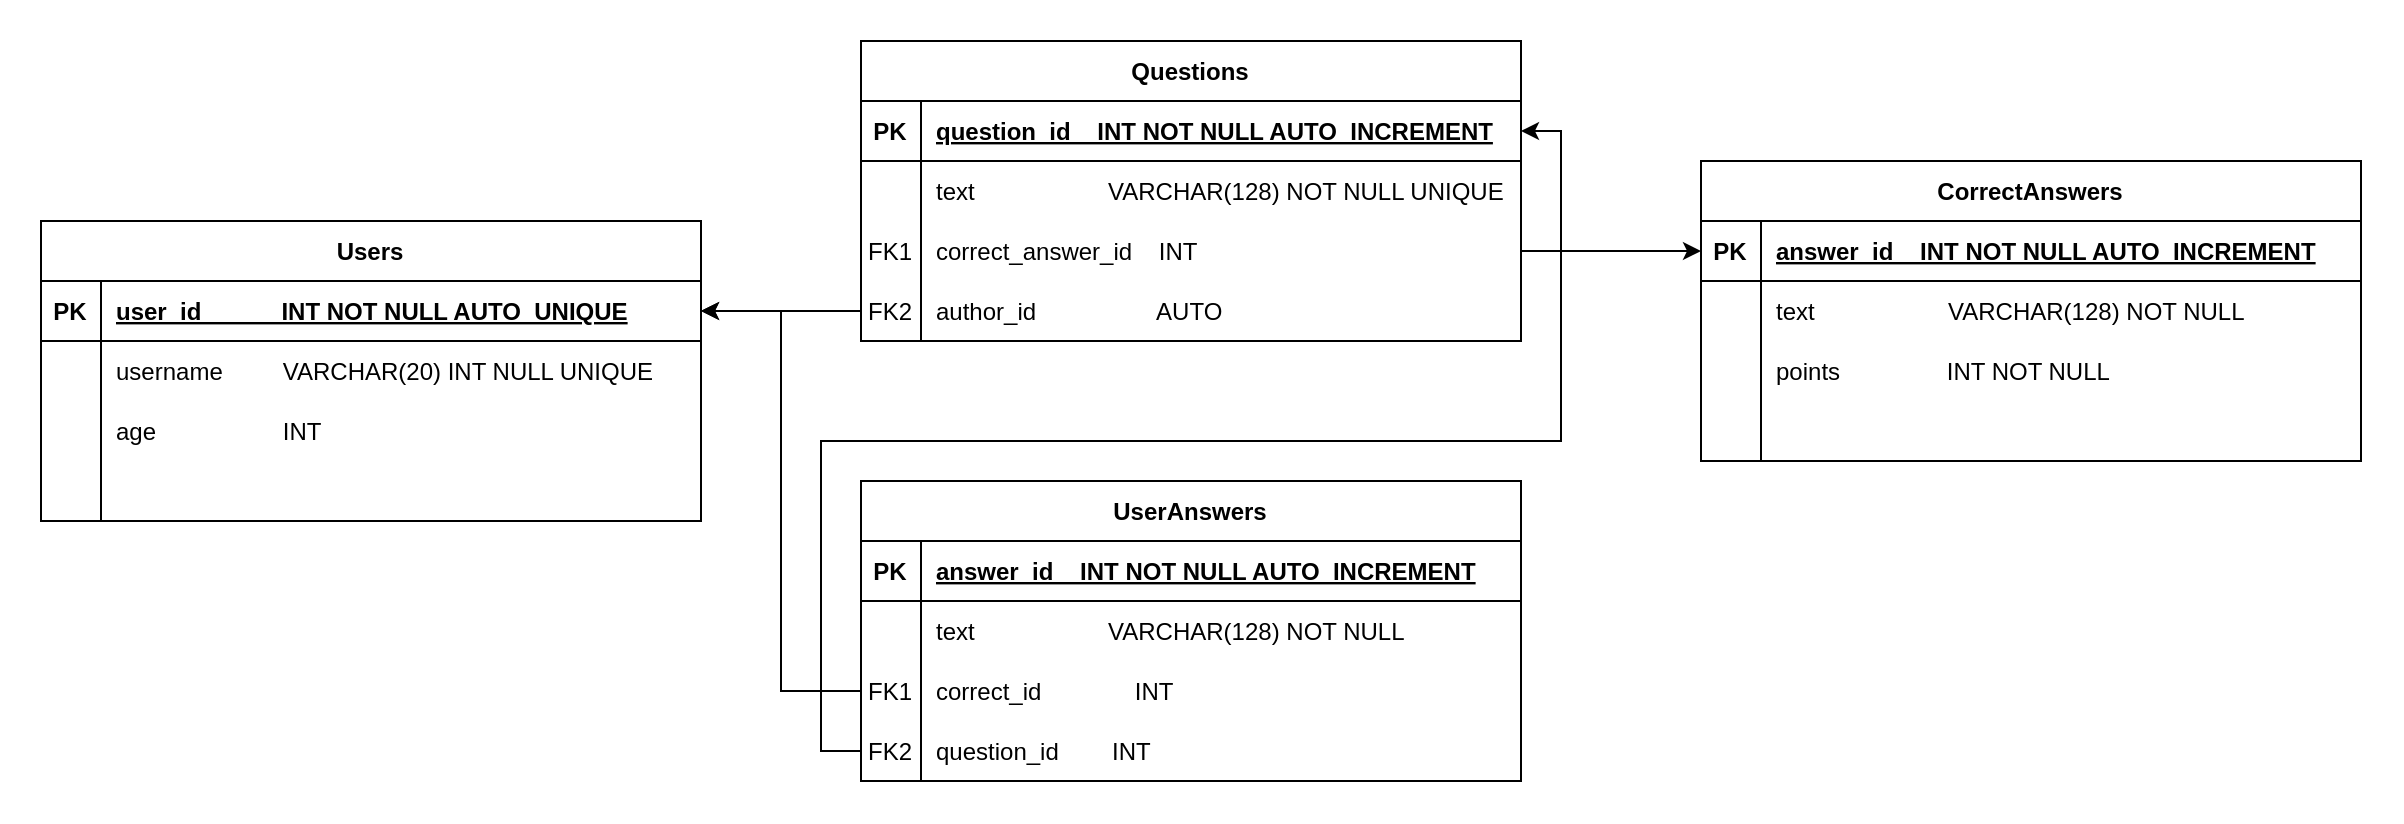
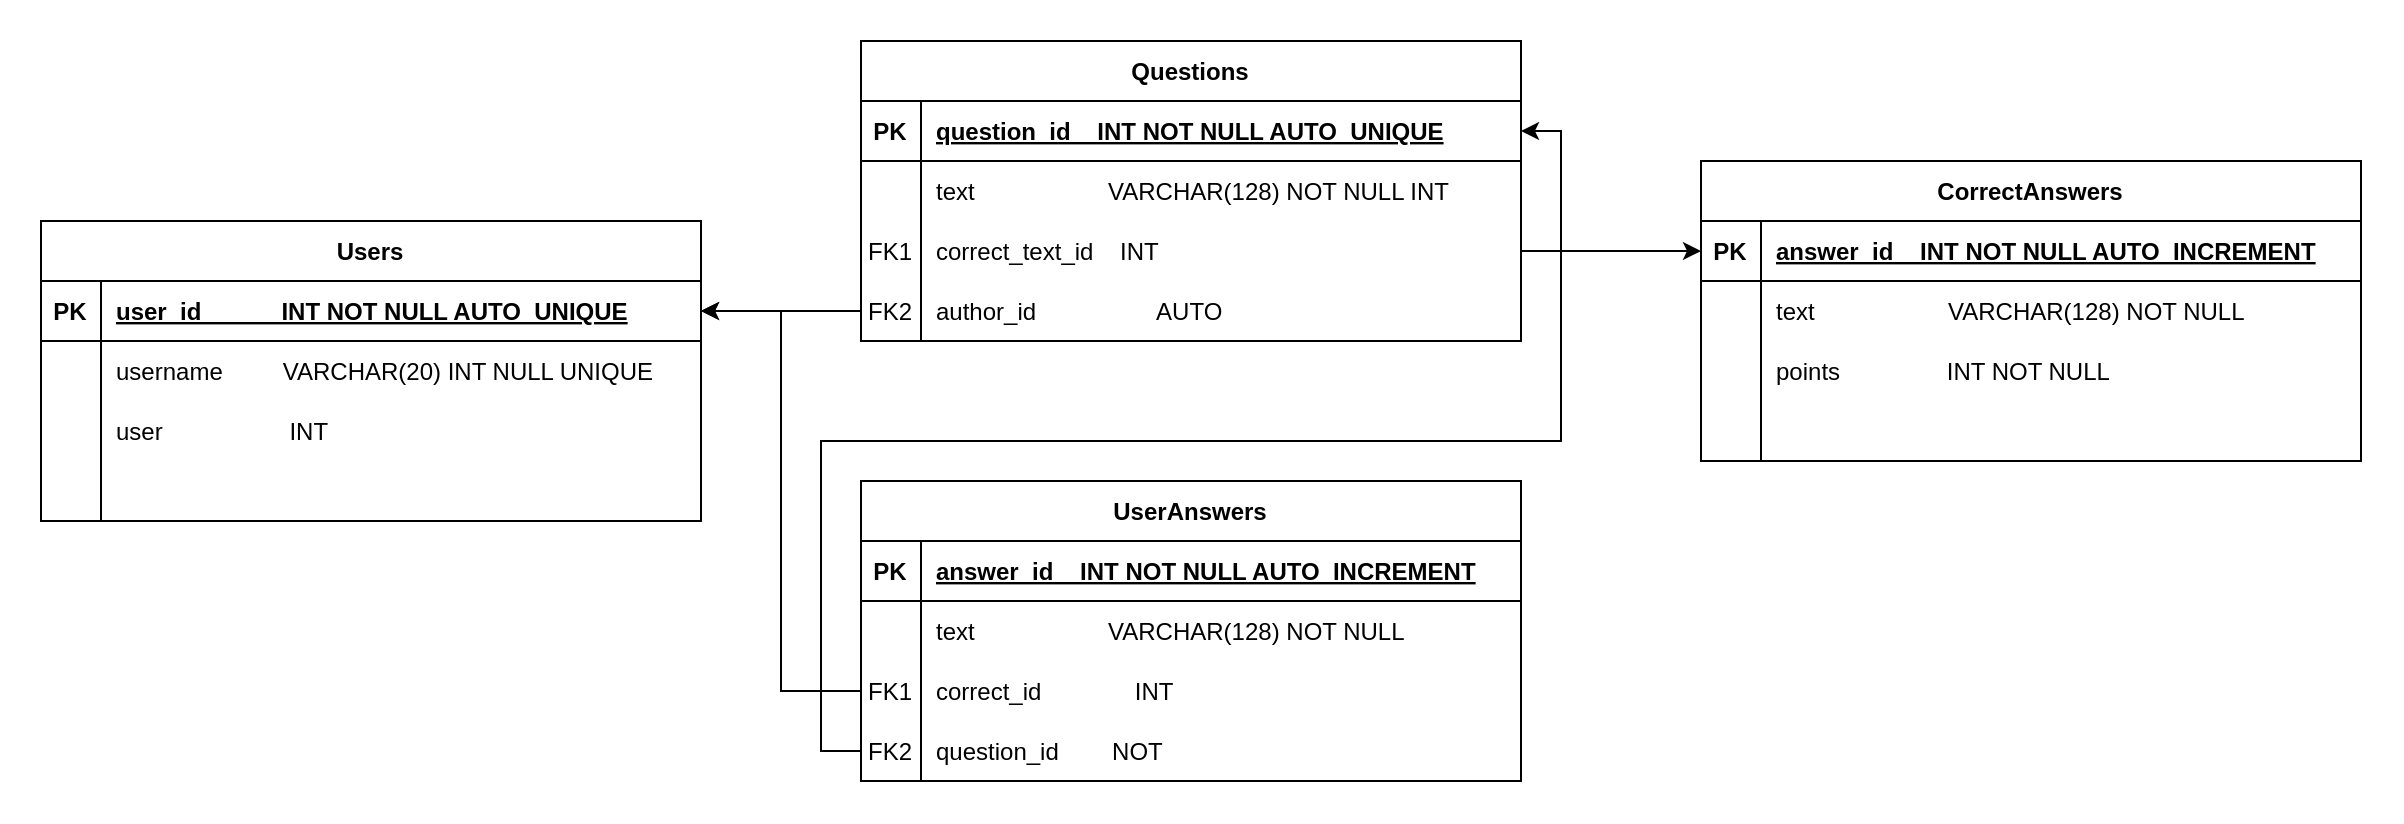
node "question_id INT NOT NULL AUTO_INCREMENT": label "question_id INT NOT NULL AUTO_INCREMENT" -> "question_id INT NOT NULL AUTO_UNIQUE"
node "text VARCHAR(128) NOT NULL UNIQUE": label "text VARCHAR(128) NOT NULL UNIQUE" -> "text VARCHAR(128) NOT NULL INT"
node "correct_answer_id INT": label "correct_answer_id INT" -> "correct_text_id INT"
node "age INT": label "age INT" -> "user INT"
node "question_id INT": label "question_id INT" -> "question_id NOT"
